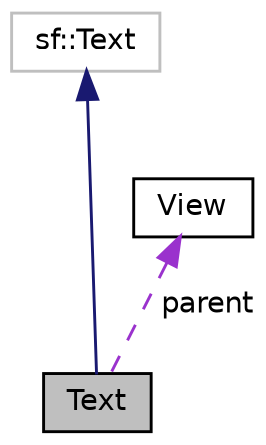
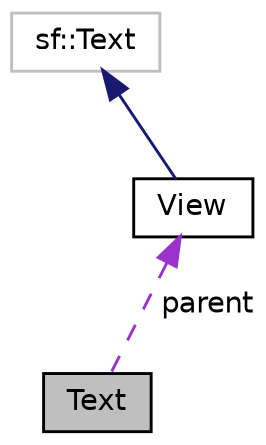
edge "Text" -> "sf::Text": now "View" -> "sf::Text"
